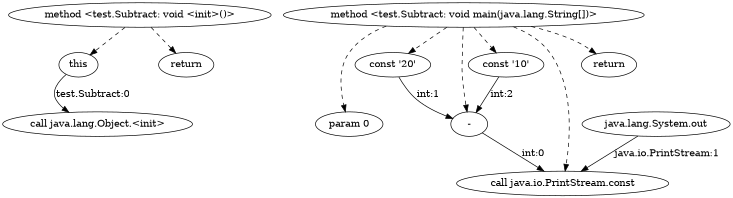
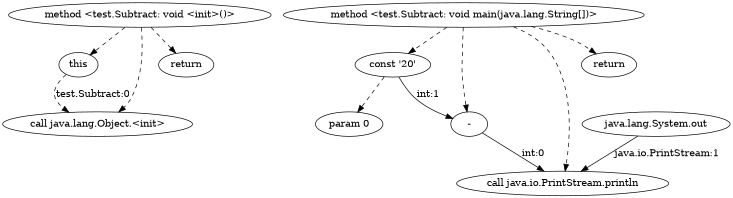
edge "method <test.Subtract: void main(java.lang.String[])>" -> "param 0": now "const '20'" -> "param 0"
node "const '10'": removed
edge "method <test.Subtract: void <init>()>" -> "call java.lang.Object.<init>": added
edge "this" -> "call java.lang.Object.<init>": style solid -> dashed
node "call java.io.PrintStream.const": label "call java.io.PrintStream.const" -> "call java.io.PrintStream.println"
